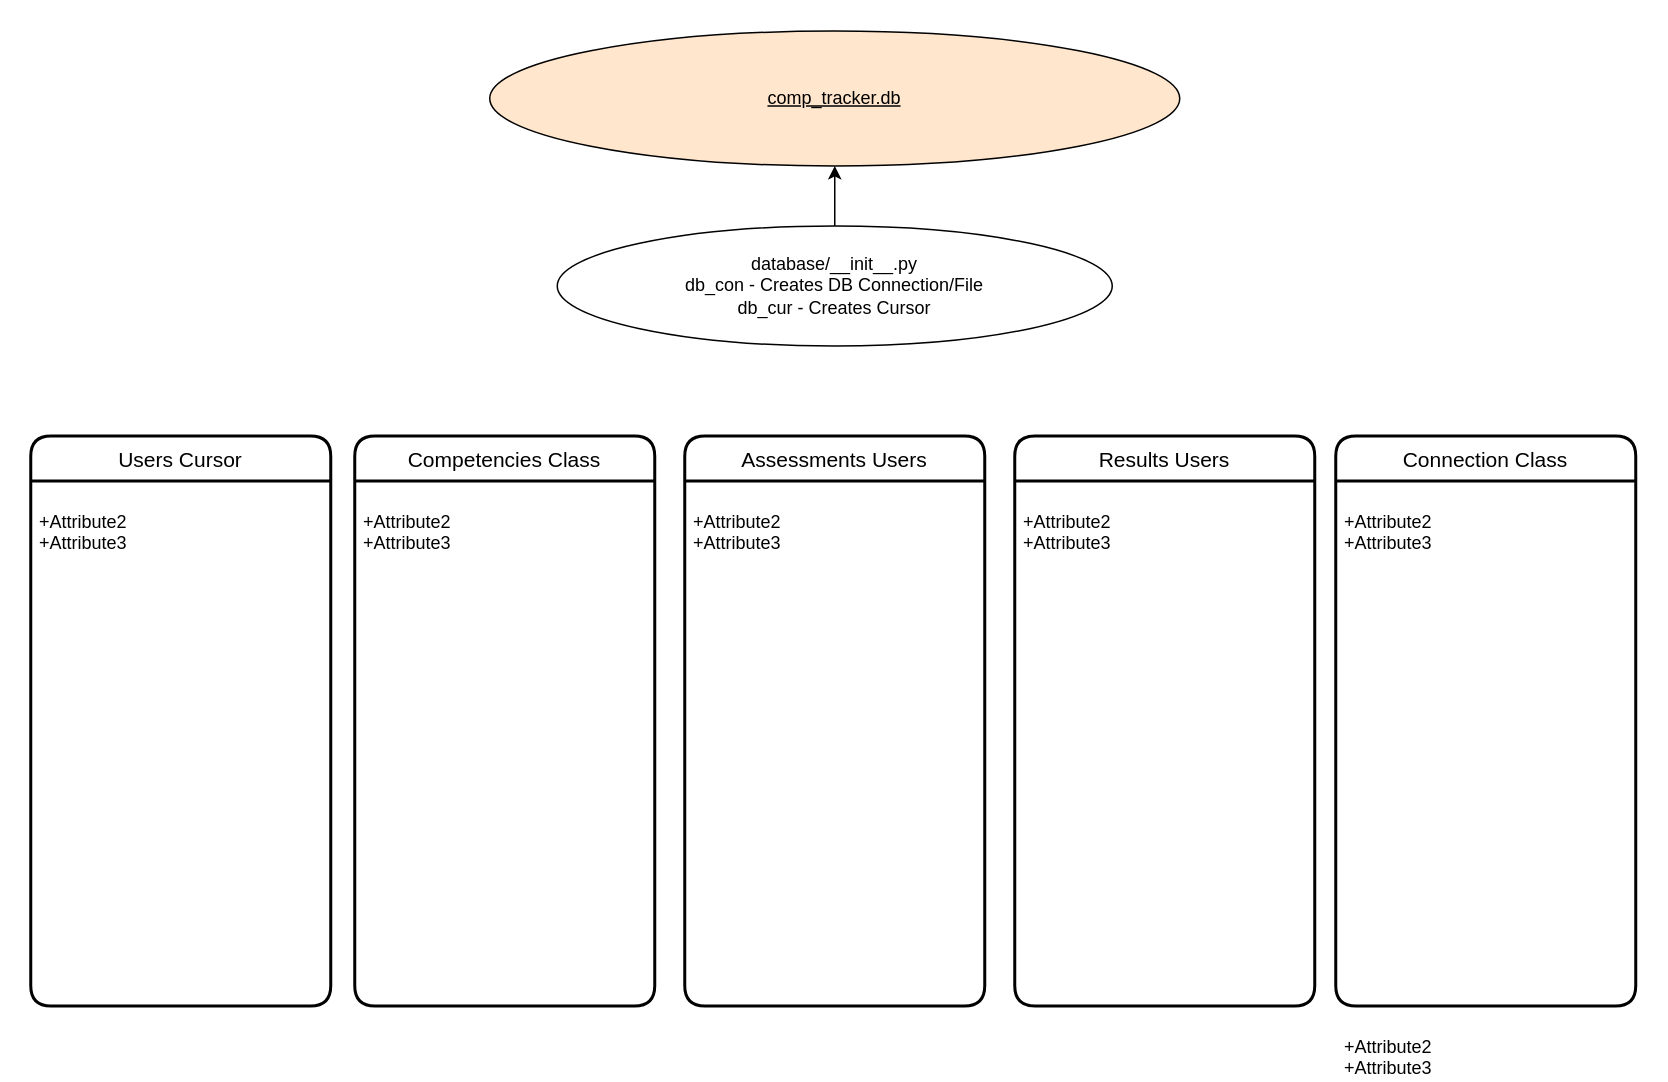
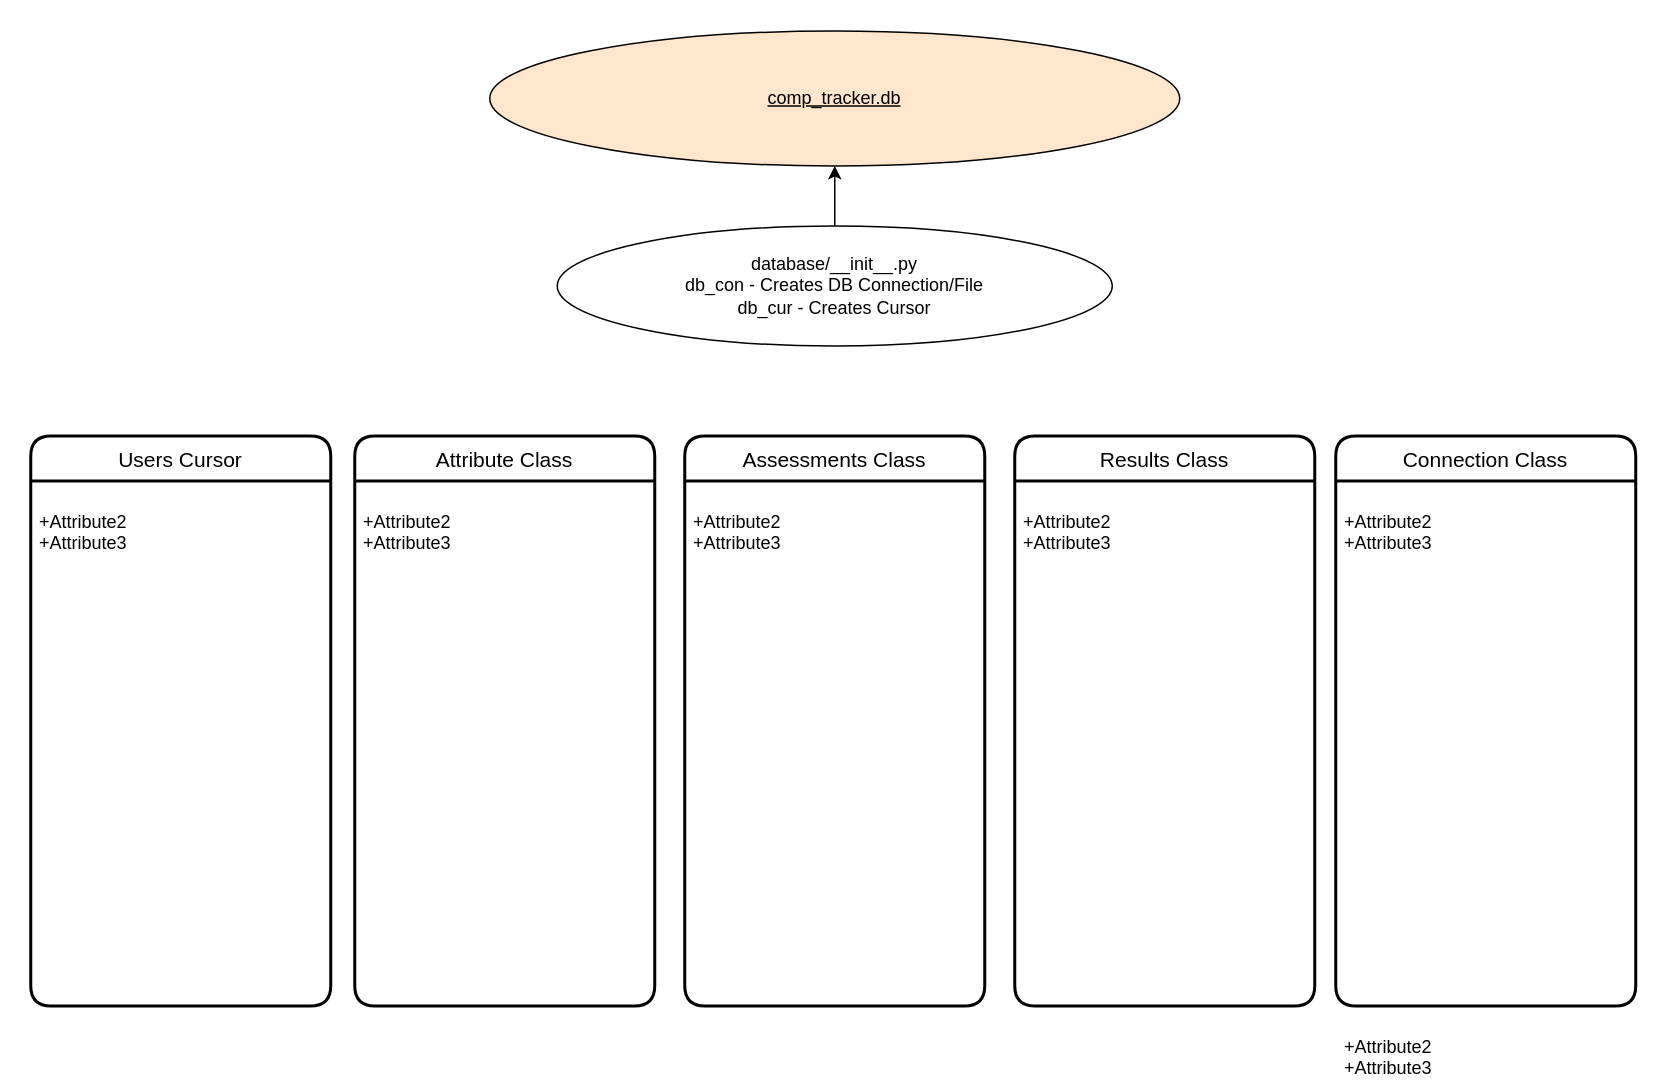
node "Competencies Class": label "Competencies Class" -> "Attribute Class"
node "Assessments Users": label "Assessments Users" -> "Assessments Class"
node "Results Users": label "Results Users" -> "Results Class"
